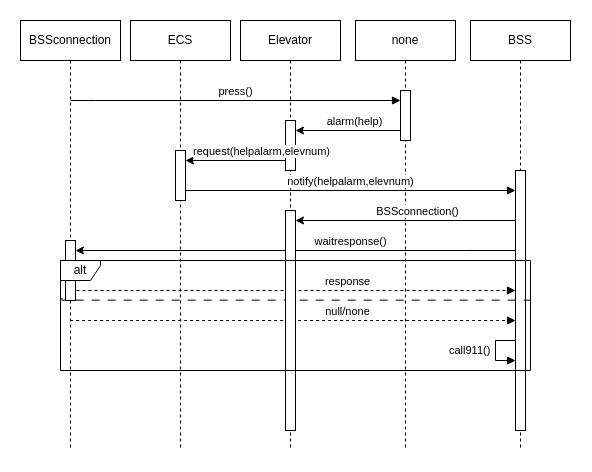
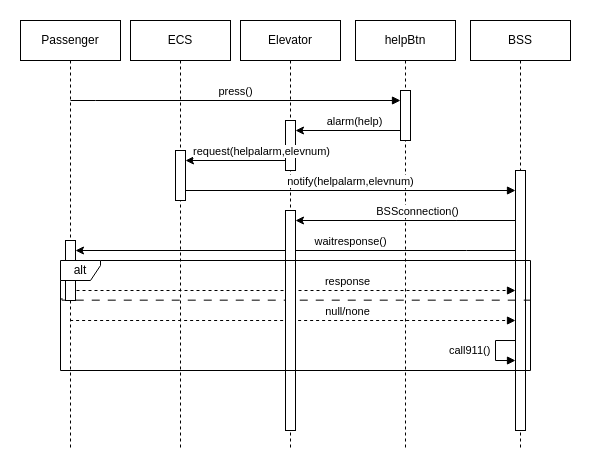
node "BSSconnection": label "BSSconnection" -> "Passenger"
node "none": label "none" -> "helpBtn"
